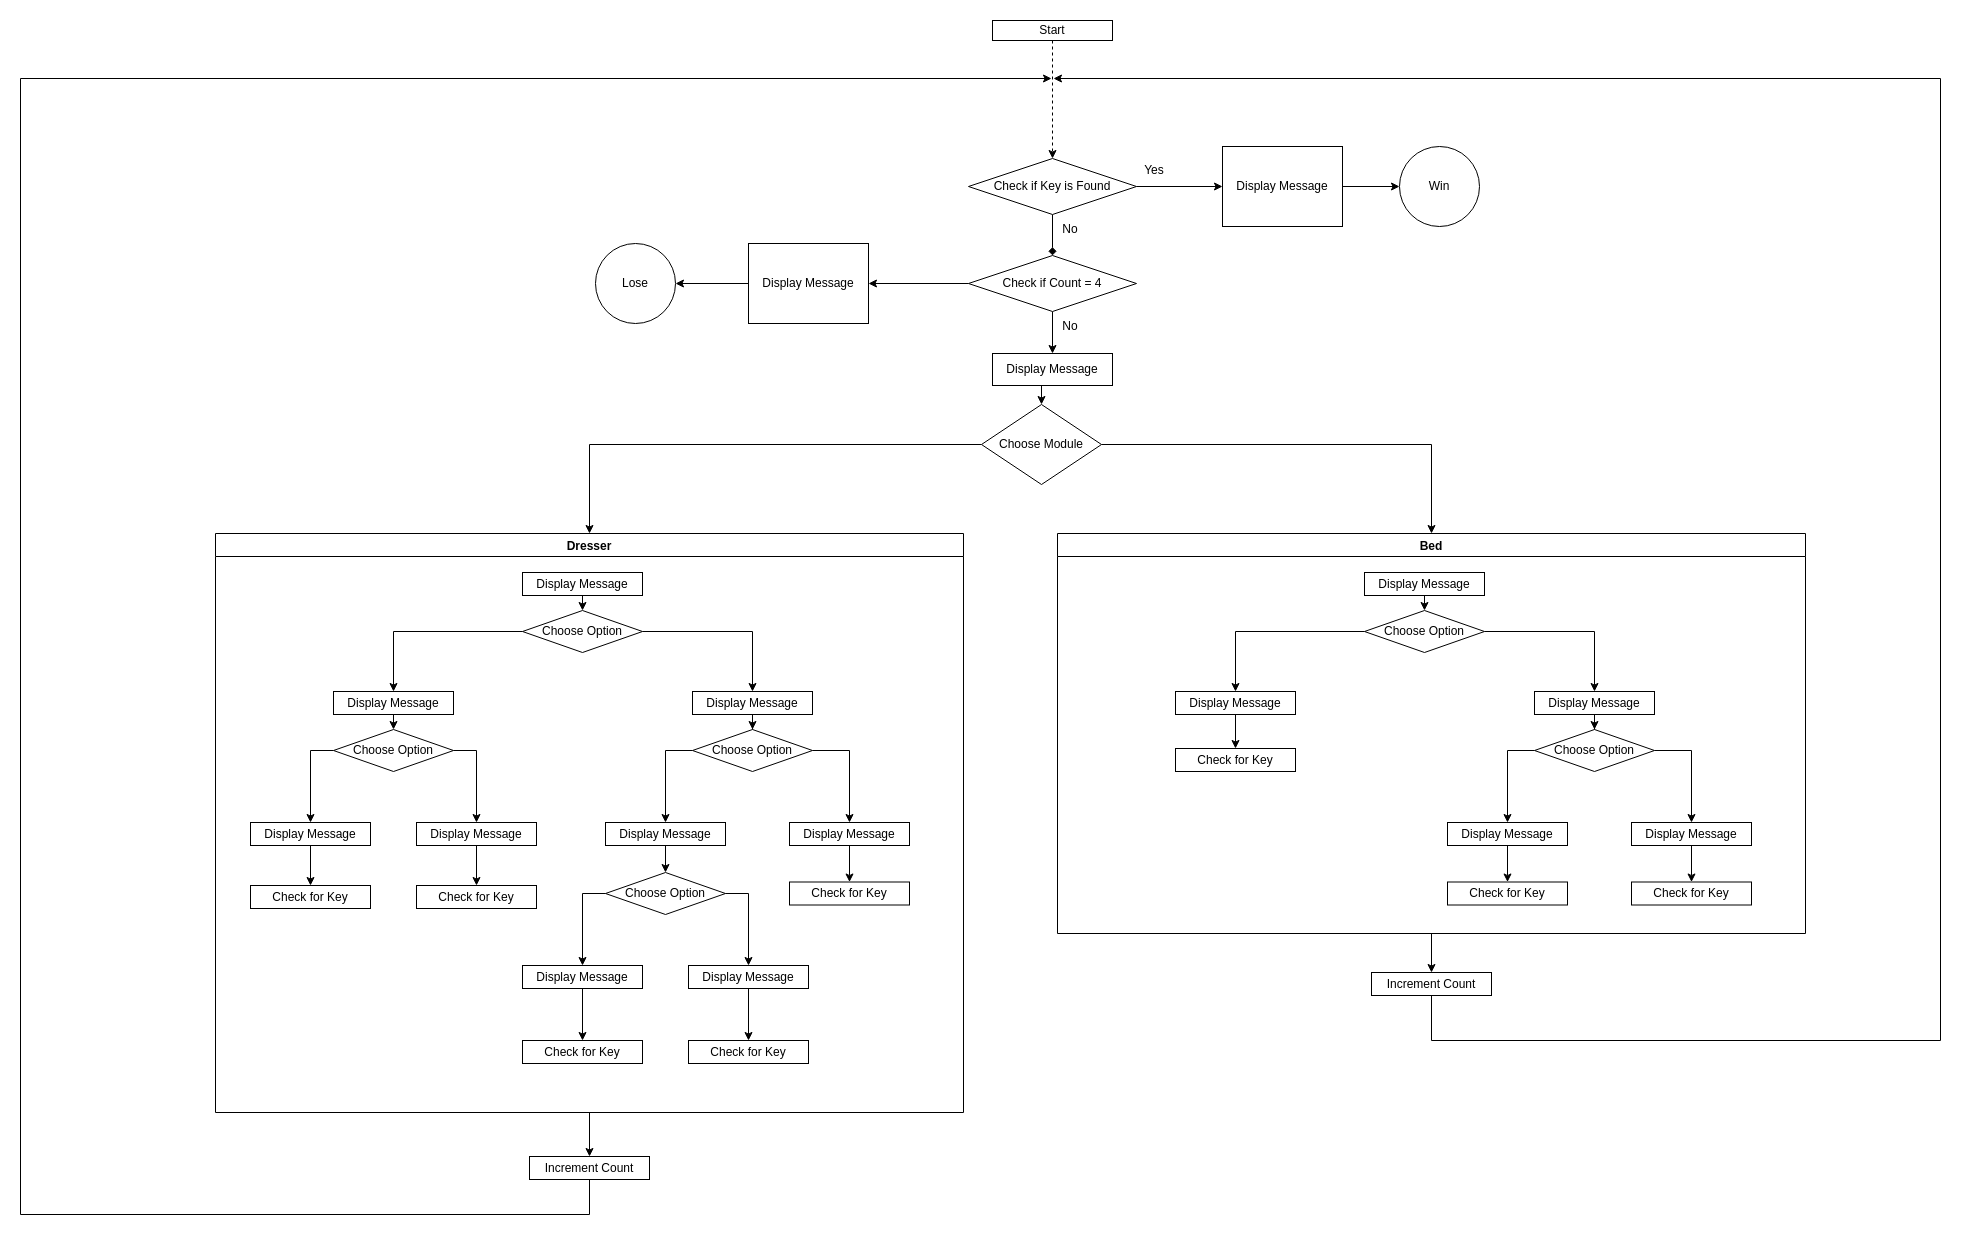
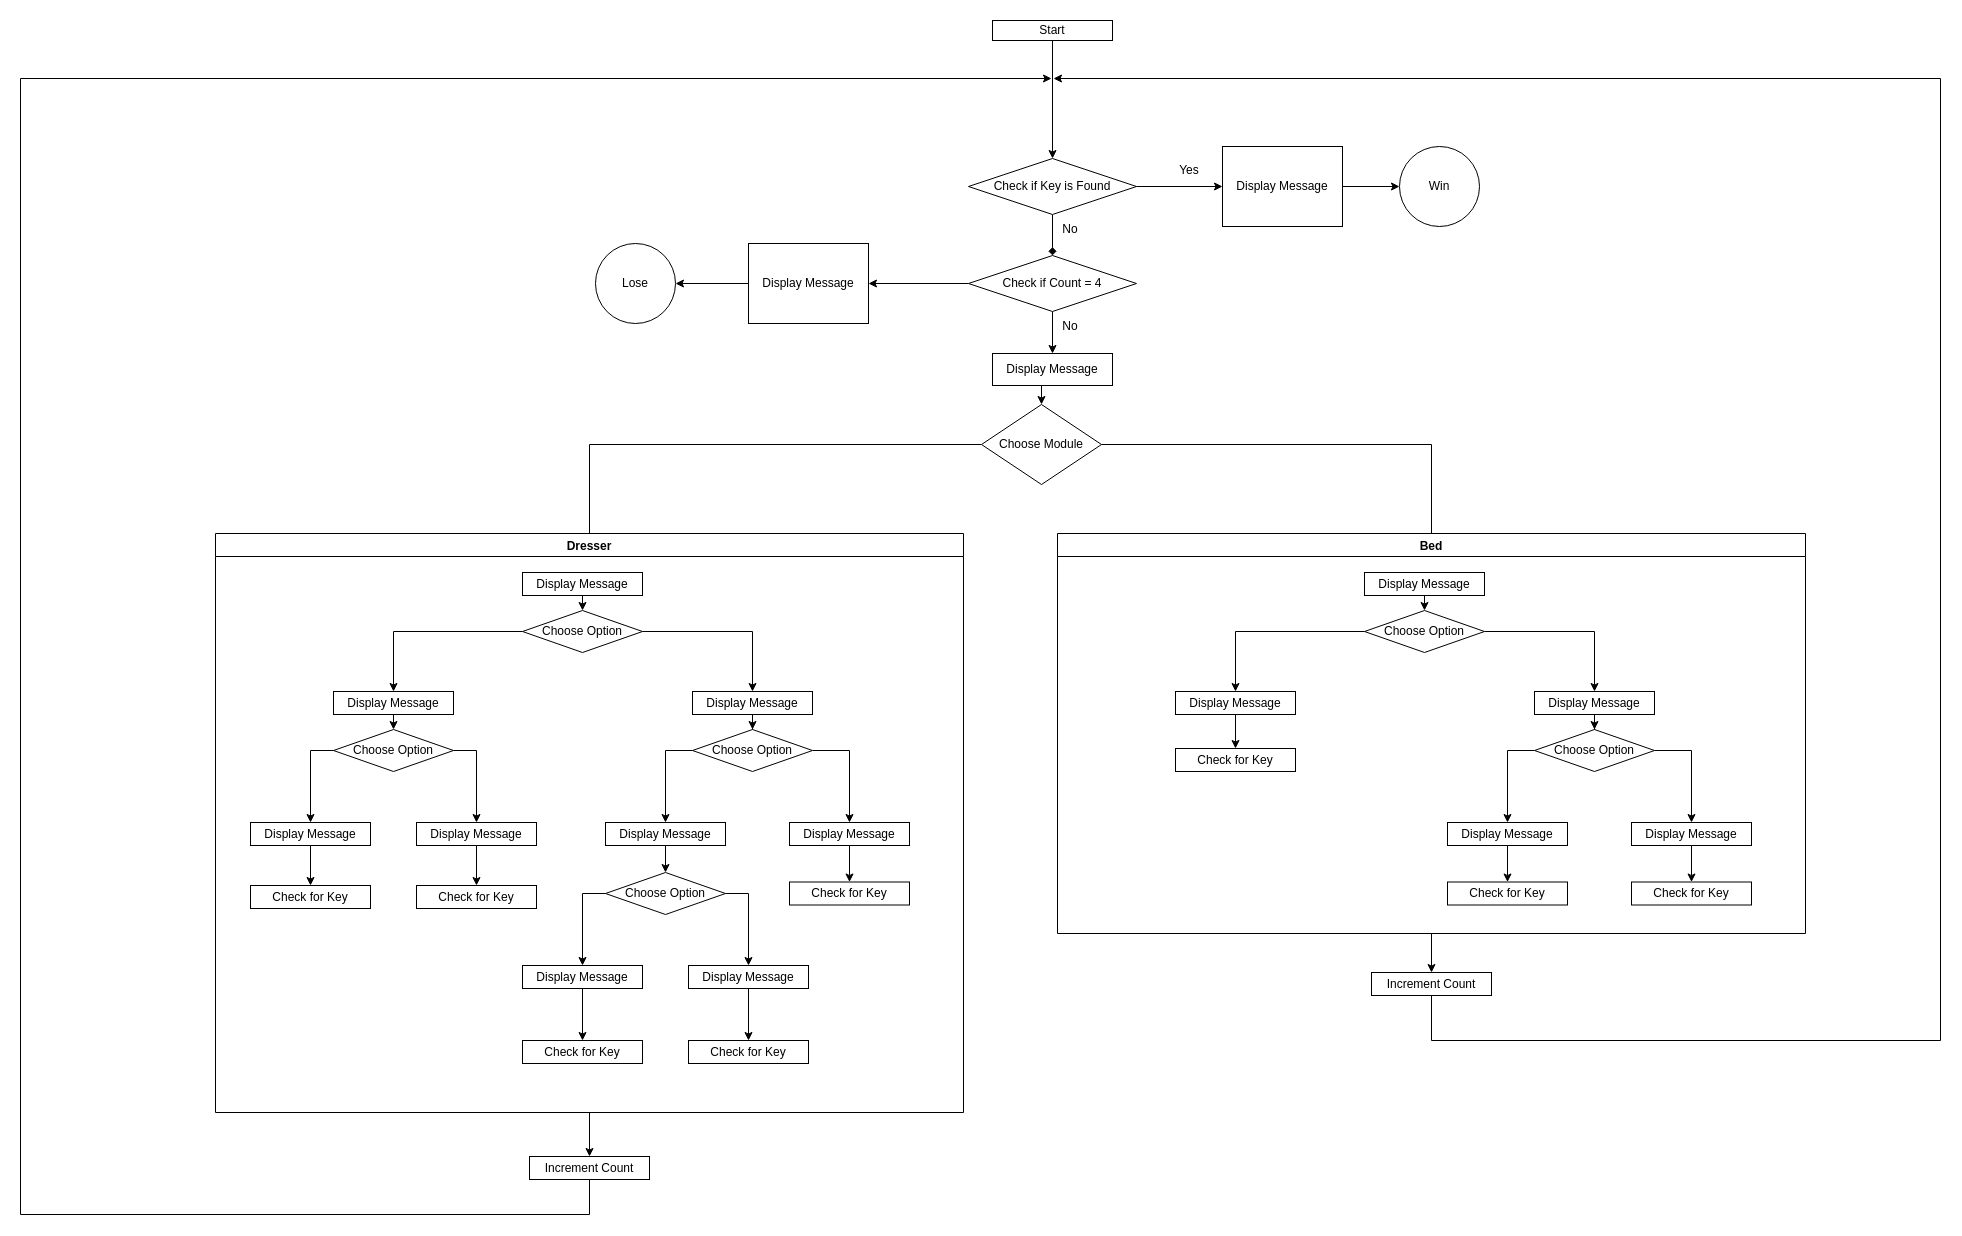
edge "Start" -> "Check if Key is Found": style dashed -> solid
node "Yes": moved (1155, 171) -> (1190, 171)
edge "Choose Module" -> "Dresser": arrowhead classic -> none
edge "Choose Module" -> "Bed": arrowhead classic -> none
